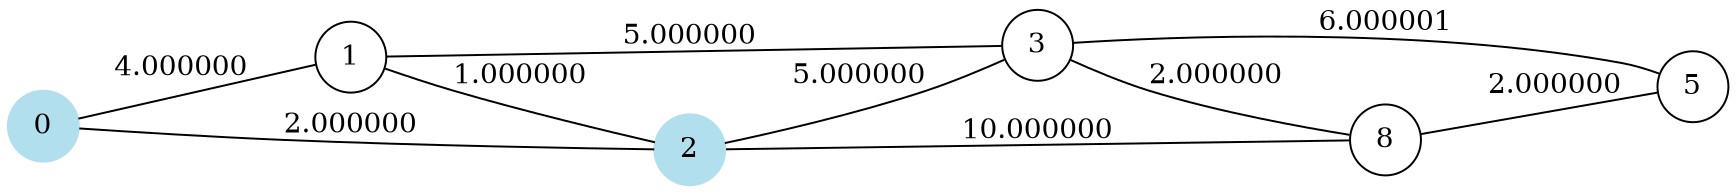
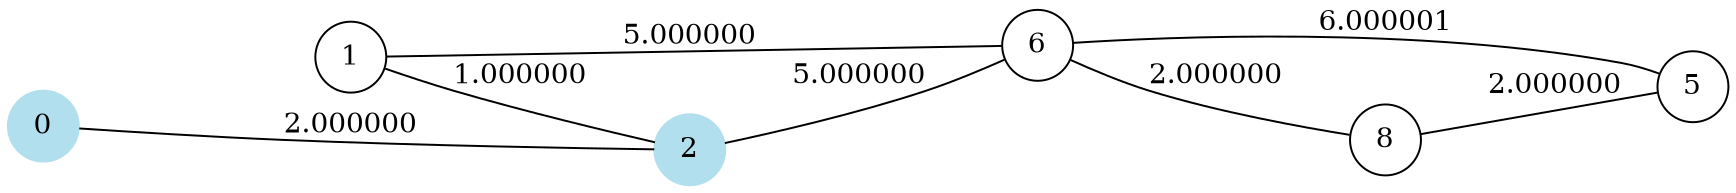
node "3": label "3" -> "6"
edge "1" -- "0": removed, label "4.000000"
edge "8" -- "2": removed, label "10.000000"
